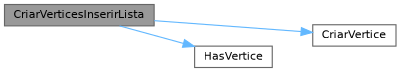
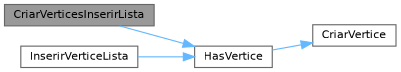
edge "CriarVerticesInserirLista" -> "CriarVertice": now "HasVertice" -> "CriarVertice"
node "InserirVerticeLista": added
